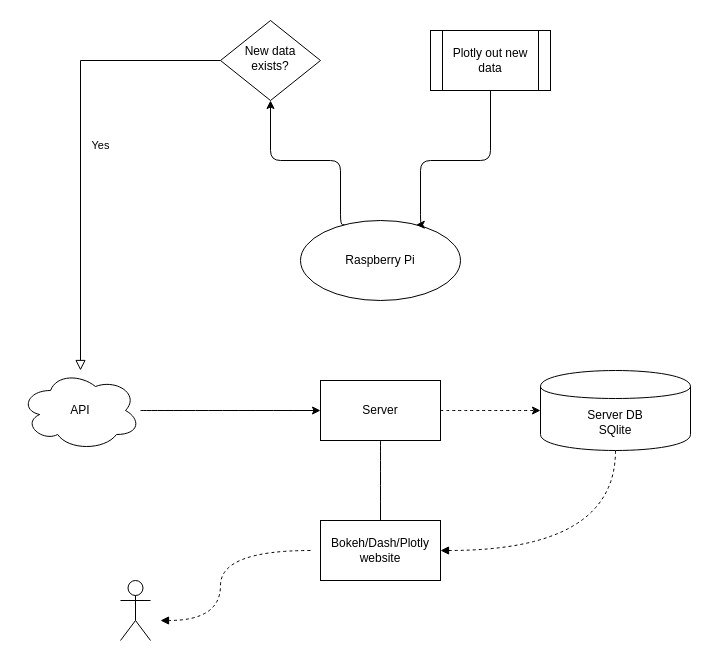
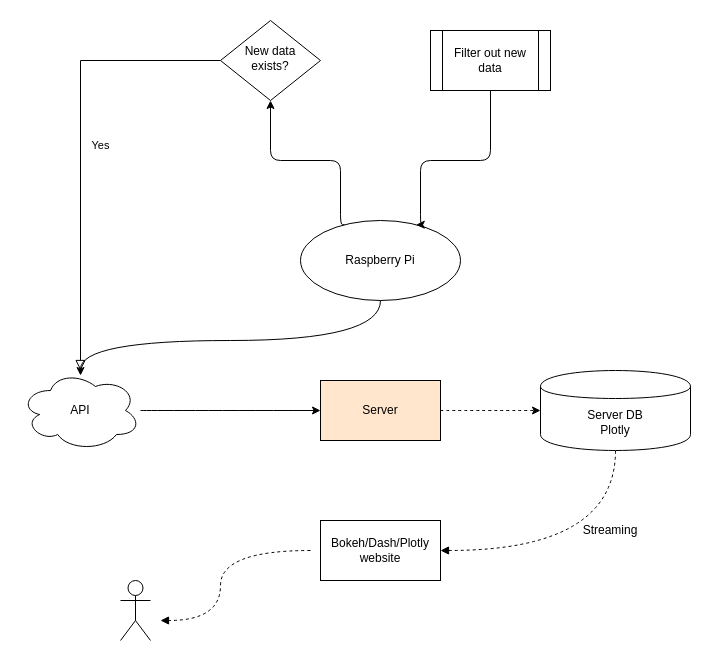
node "Plotly out new data": label "Plotly out new data" -> "Filter out new data"
edge "Raspberry Pi" -> "API": added
node "Server": fillcolor #ffffff -> #ffe6cc
node "Server DB SQlite": label "Server DB SQlite" -> "Server DB Plotly"
edge "Server" -- "Bokeh/Dash/Plotly website": removed
node "Streaming": added
